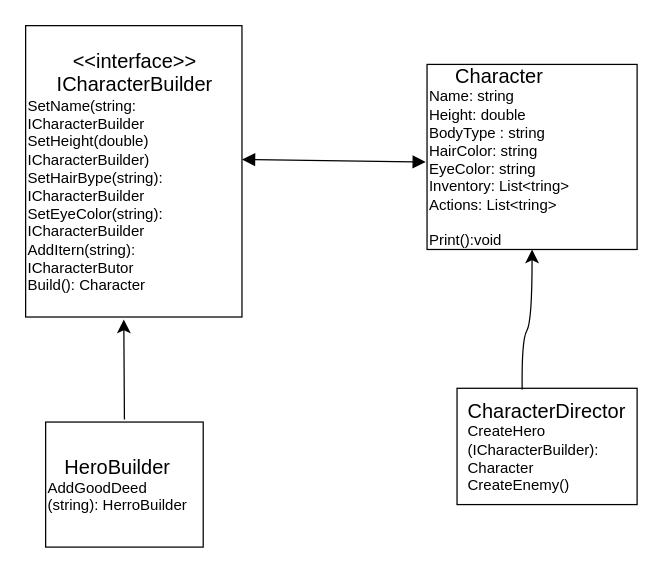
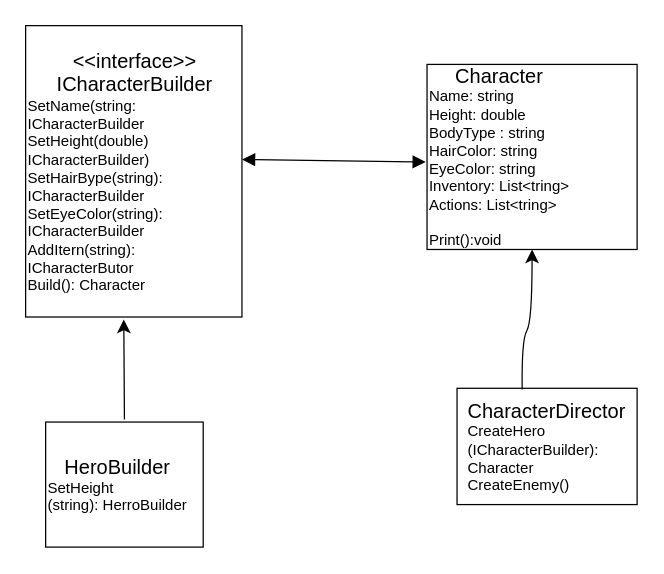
node "HeroBuilder AddGoodDeed (string): HerroBuilder": label "HeroBuilder AddGoodDeed (string): HerroBuilder" -> "HeroBuilder SetHeight (string): HerroBuilder"
